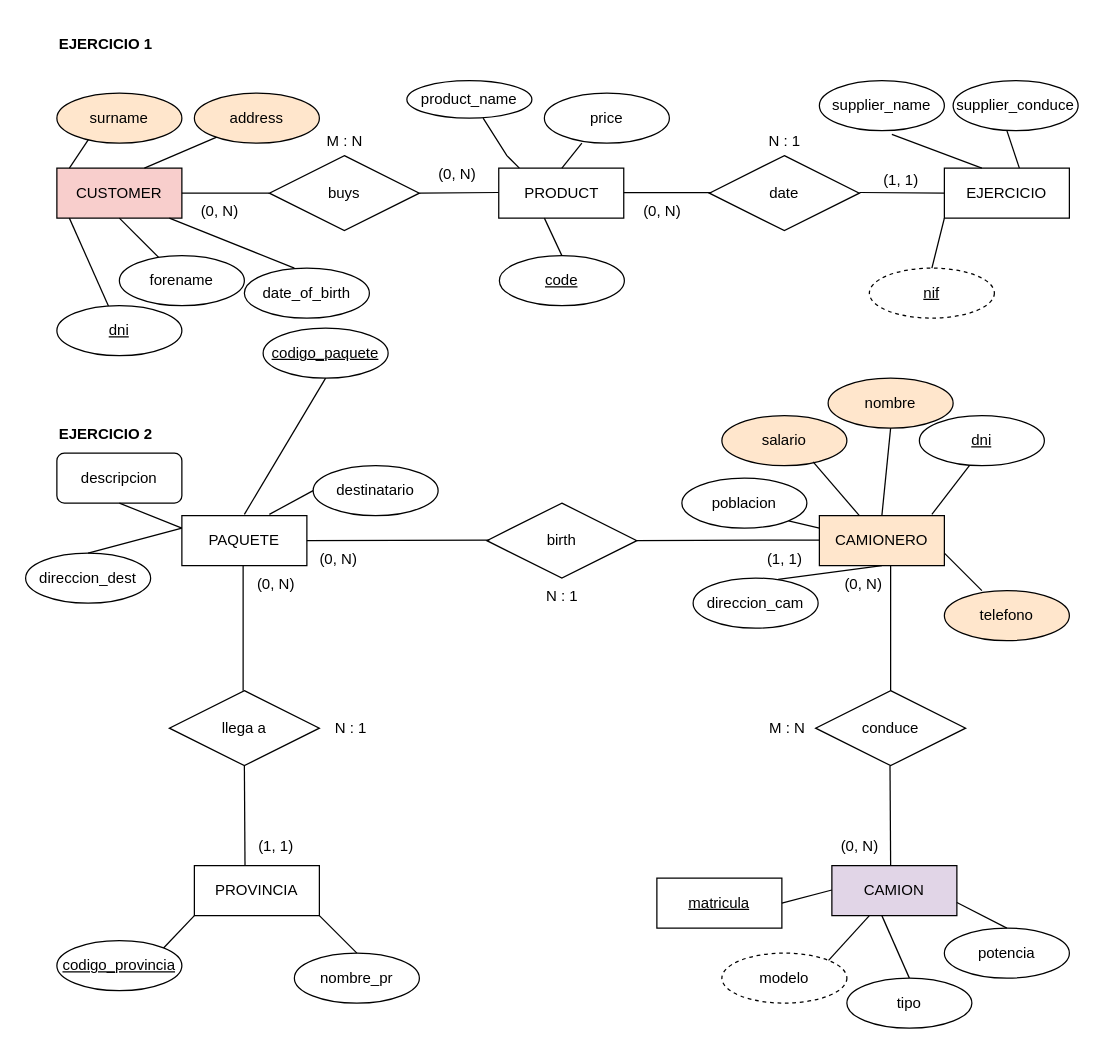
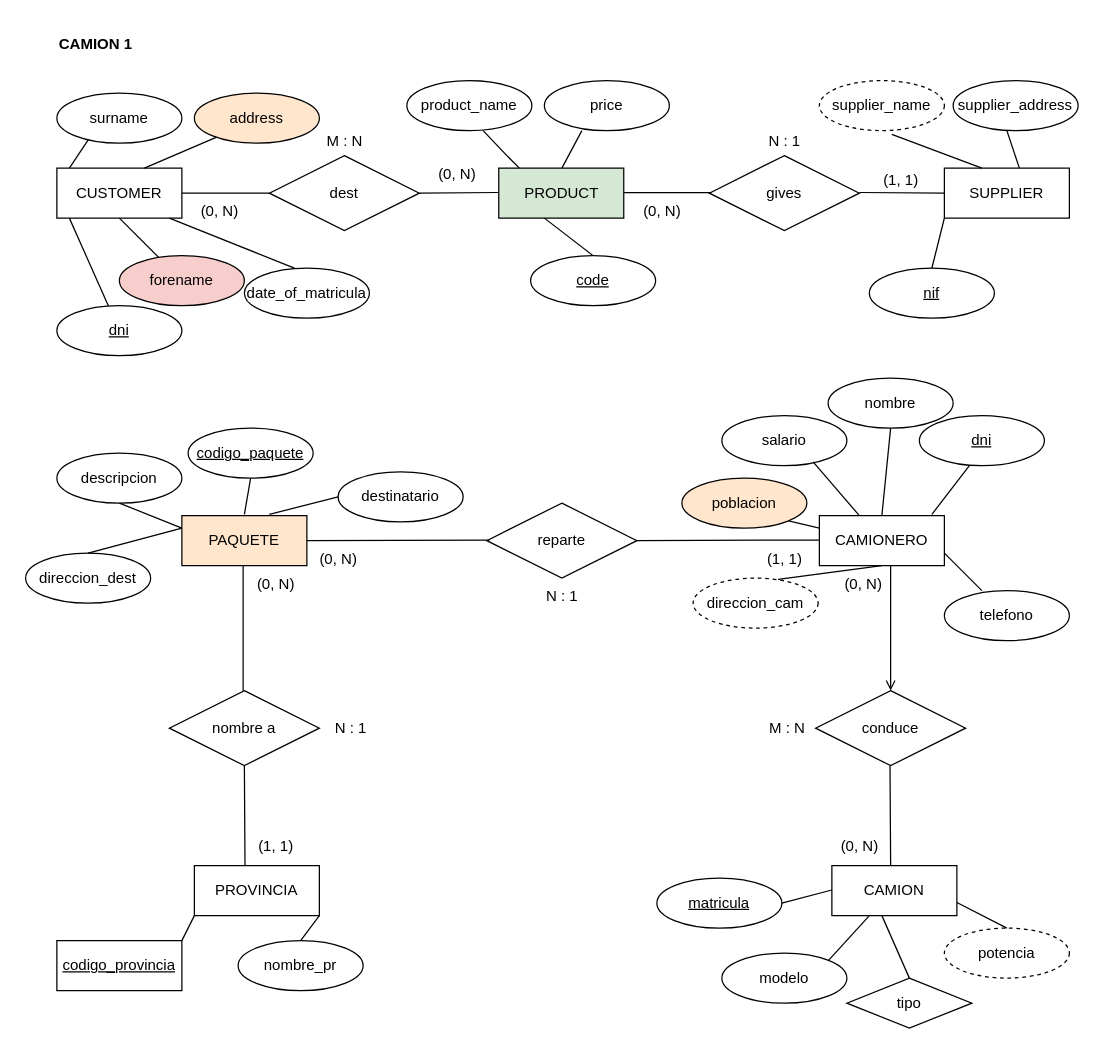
node "EJERCICIO 1": label "EJERCICIO 1" -> "CAMION 1"
node "product_name": size 125x38 -> 125x50
node "supplier_name": style solid -> dashed
node "supplier_conduce": label "supplier_conduce" -> "supplier_address"
node "surname": fillcolor #ffe6cc -> #ffffff
node "price": moved (607, 118) -> (607, 106)
node "CUSTOMER": fillcolor #f8cecc -> #ffffff
node "buys": label "buys" -> "dest"
node "PRODUCT": fillcolor #ffffff -> #d5e8d4
node "date": label "date" -> "gives"
node "EJERCICIO": label "EJERCICIO" -> "SUPPLIER"
node "forename": fillcolor #ffffff -> #f8cecc
node "code": moved (562, 281) -> (593, 281)
node "date_of_birth": label "date_of_birth" -> "date_of_matricula"
node "nif": style dashed -> solid
node "codigo_paquete": moved (326, 353) -> (251, 453)
node "nombre": fillcolor #ffe6cc -> #ffffff
node "EJERCICIO 2": removed
node "salario": fillcolor #ffe6cc -> #ffffff
node "descripcion": shape rounded rectangle -> ellipse
node "destinatario": moved (376, 491) -> (401, 497)
node "poblacion": fillcolor #ffffff -> #ffe6cc
node "PAQUETE": fillcolor #ffffff -> #ffe6cc
node "birth": label "birth" -> "reparte"
node "CAMIONERO": fillcolor #ffe6cc -> #ffffff
node "direccion_cam": style solid -> dashed
node "telefono": fillcolor #ffe6cc -> #ffffff
edge "CAMIONERO" -- "conduce": arrowhead none -> open
node "llega a": label "llega a" -> "nombre a"
node "CAMION": fillcolor #e1d5e7 -> #ffffff
node "matricula": shape rectangle -> ellipse
node "potencia": style solid -> dashed
node "codigo_provincia": shape ellipse -> rectangle
node "nombre_pr": moved (357, 978) -> (301, 966)
node "modelo": style dashed -> solid
node "tipo": shape ellipse -> diamond
